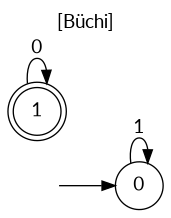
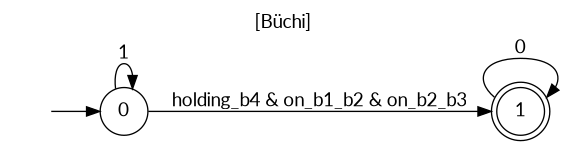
edge "0" -> "1": added, label "holding_b4 & on_b1_b2 & on_b2_b3"
